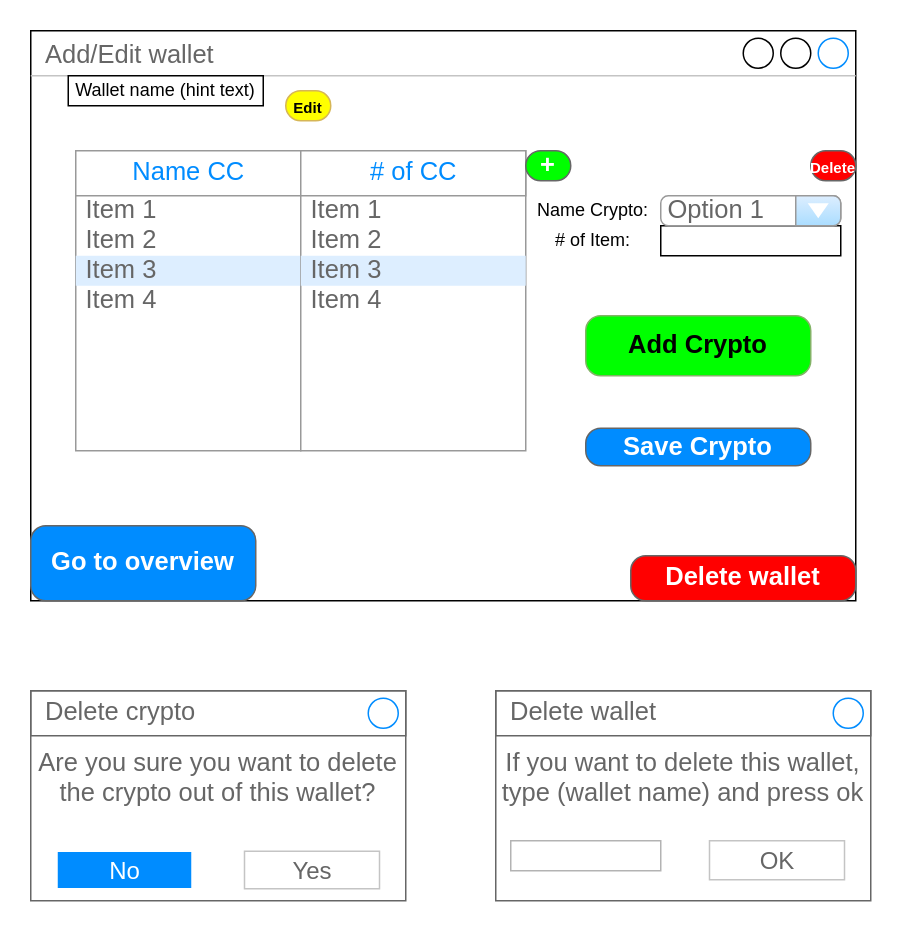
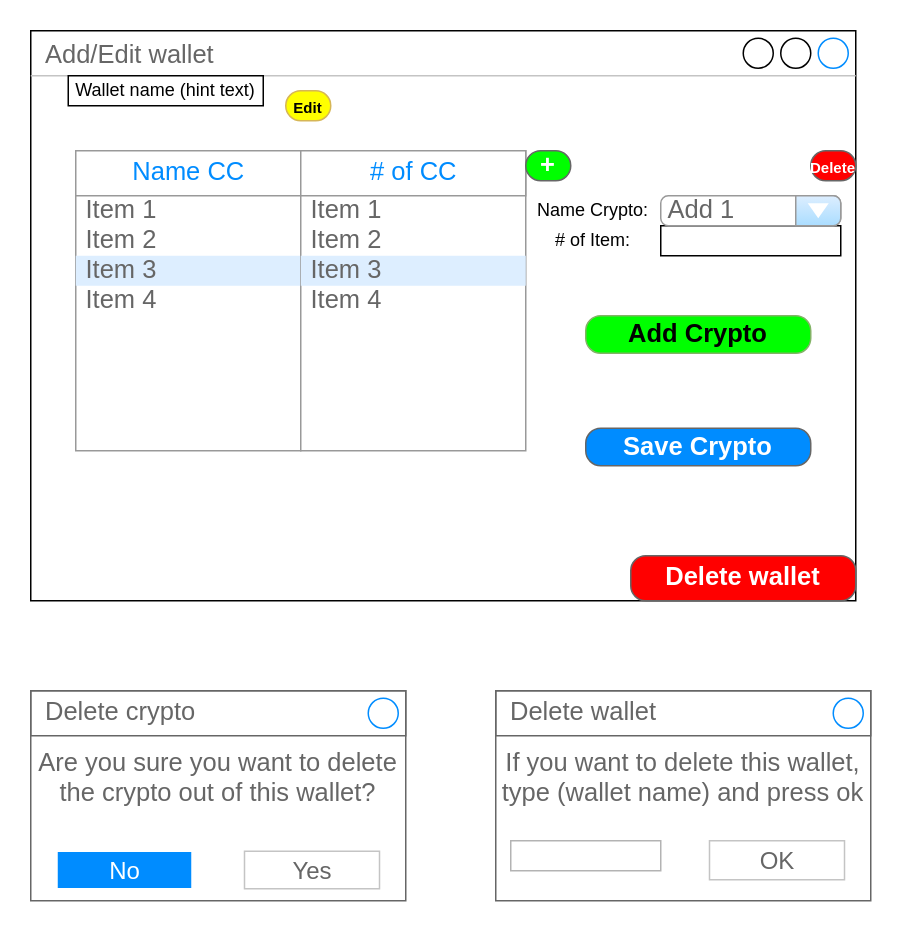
node "Option 1": label "Option 1" -> "Add 1"
node "Add Crypto": size 225x60 -> 225x38
node "Go to overview": removed
